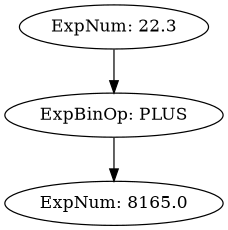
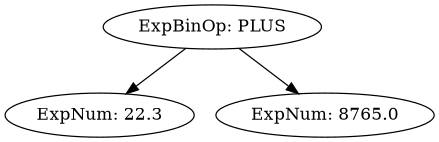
edge "ExpNum: 22.3" -> "ExpBinOp: PLUS": reversed
node "ExpNum: 8165.0": label "ExpNum: 8165.0" -> "ExpNum: 8765.0"
